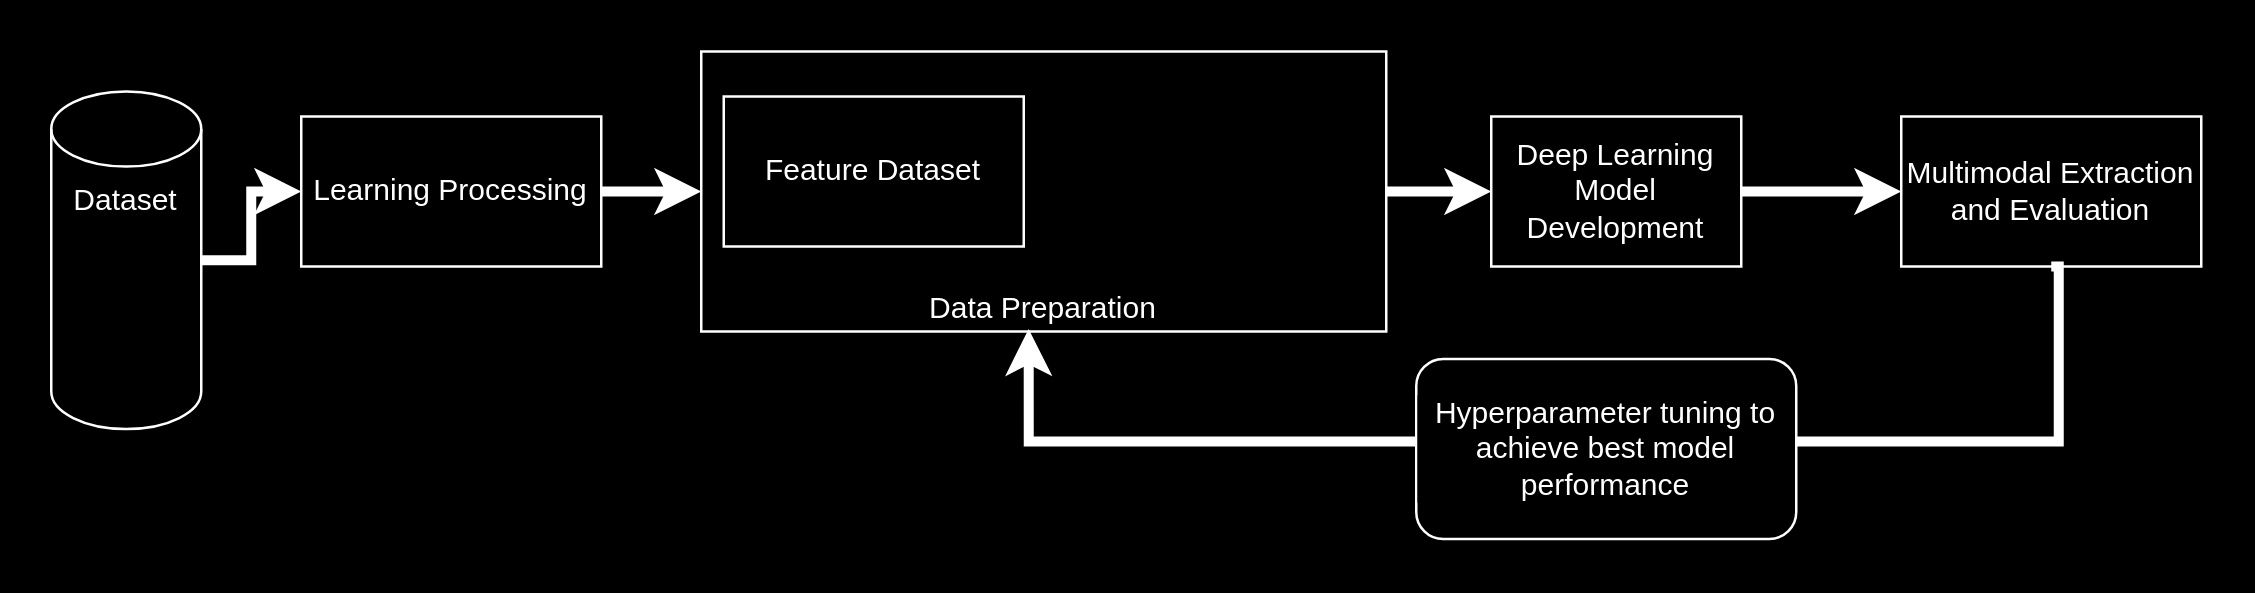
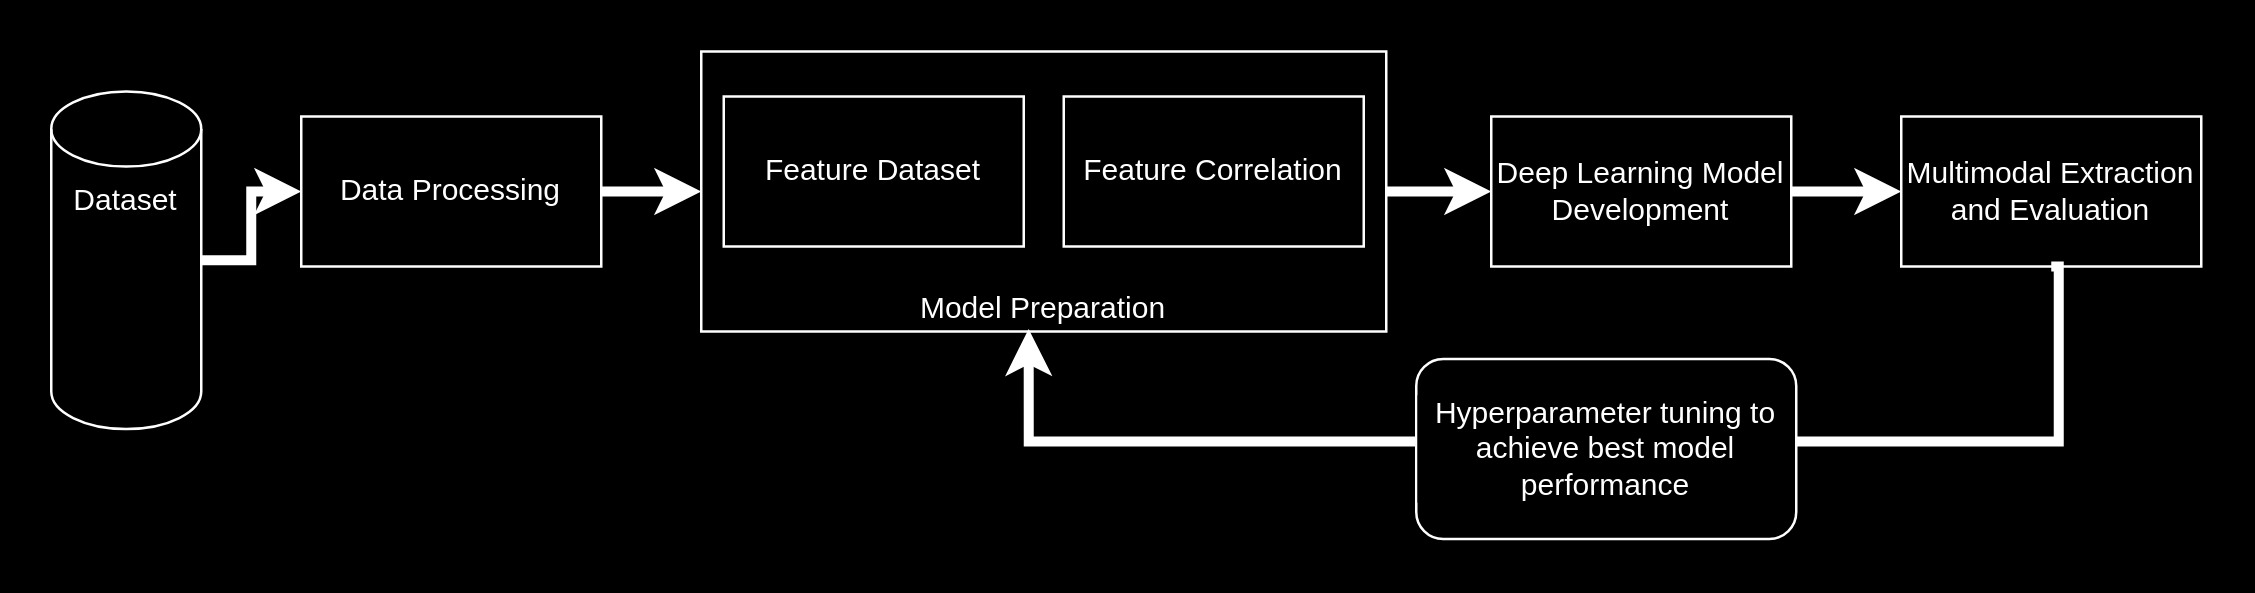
node "Feature Correlation": added
node "Learning Processing": label "Learning Processing" -> "Data Processing"
node "Deep Learning Model Development": size 250x150 -> 300x150
node "Data Preparation": label "Data Preparation" -> "Model Preparation"
